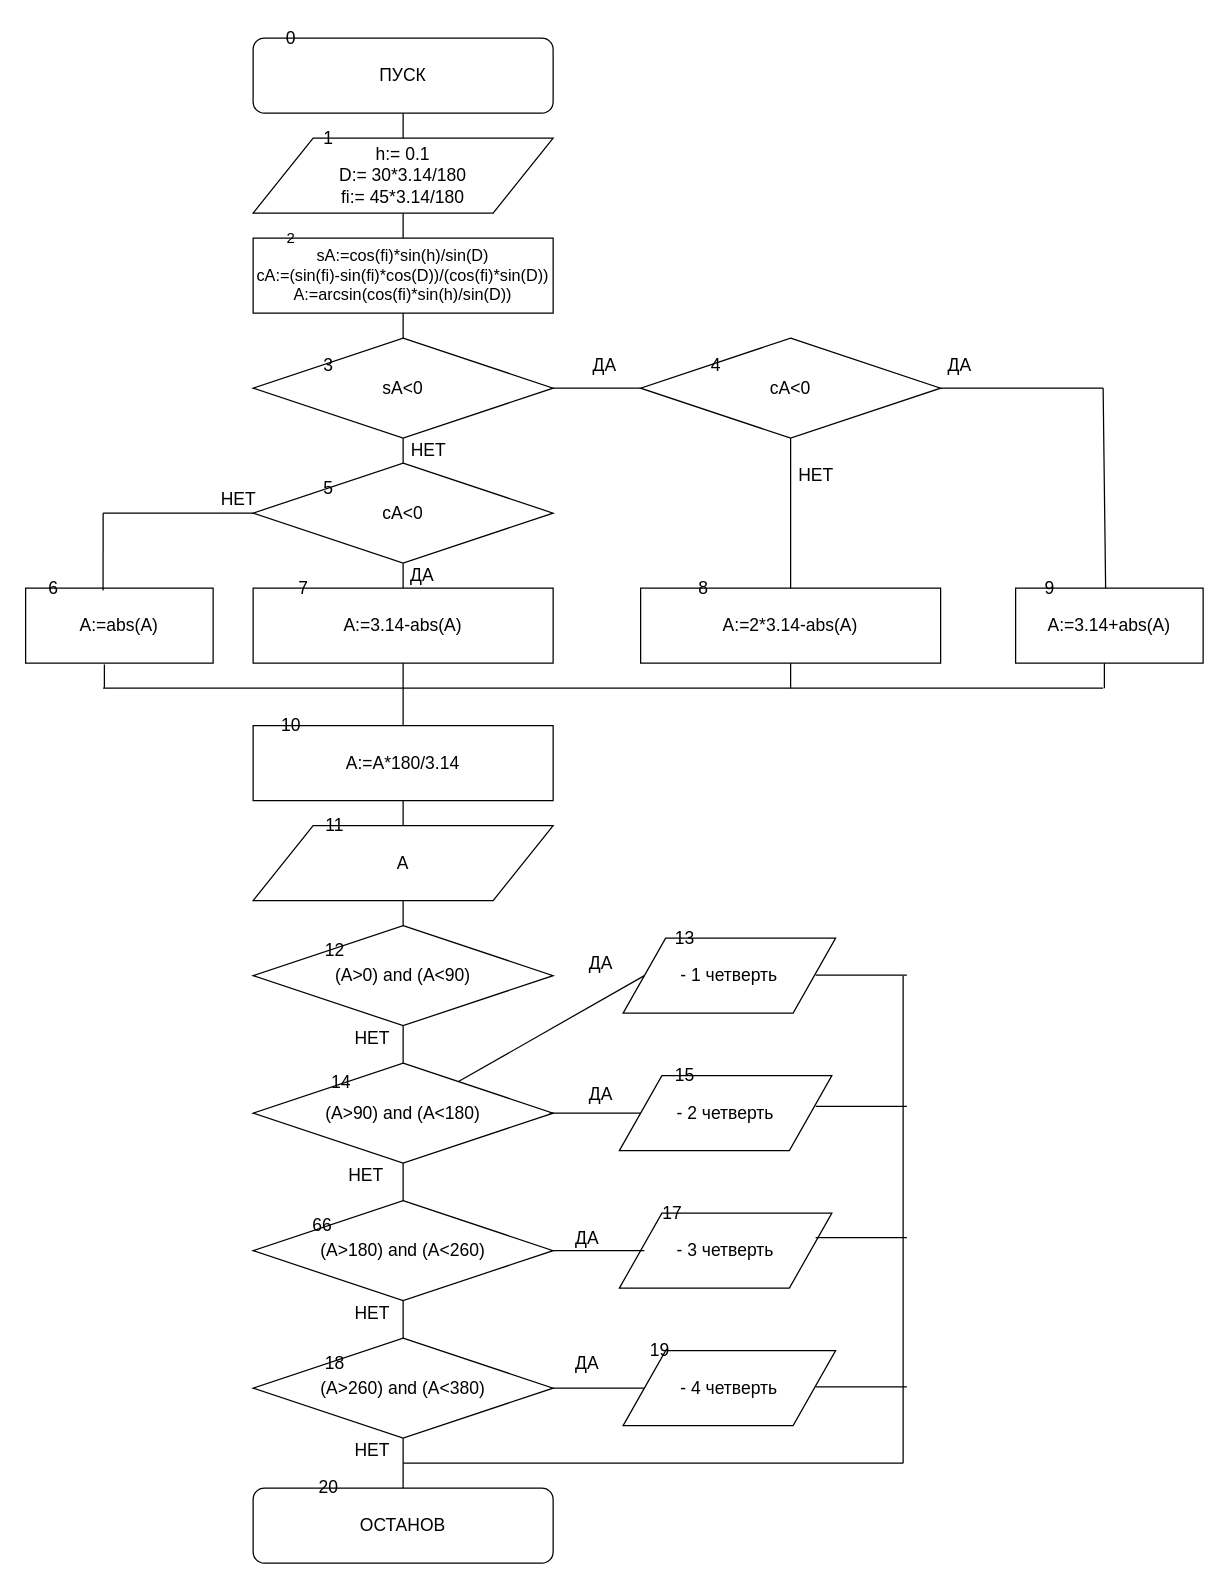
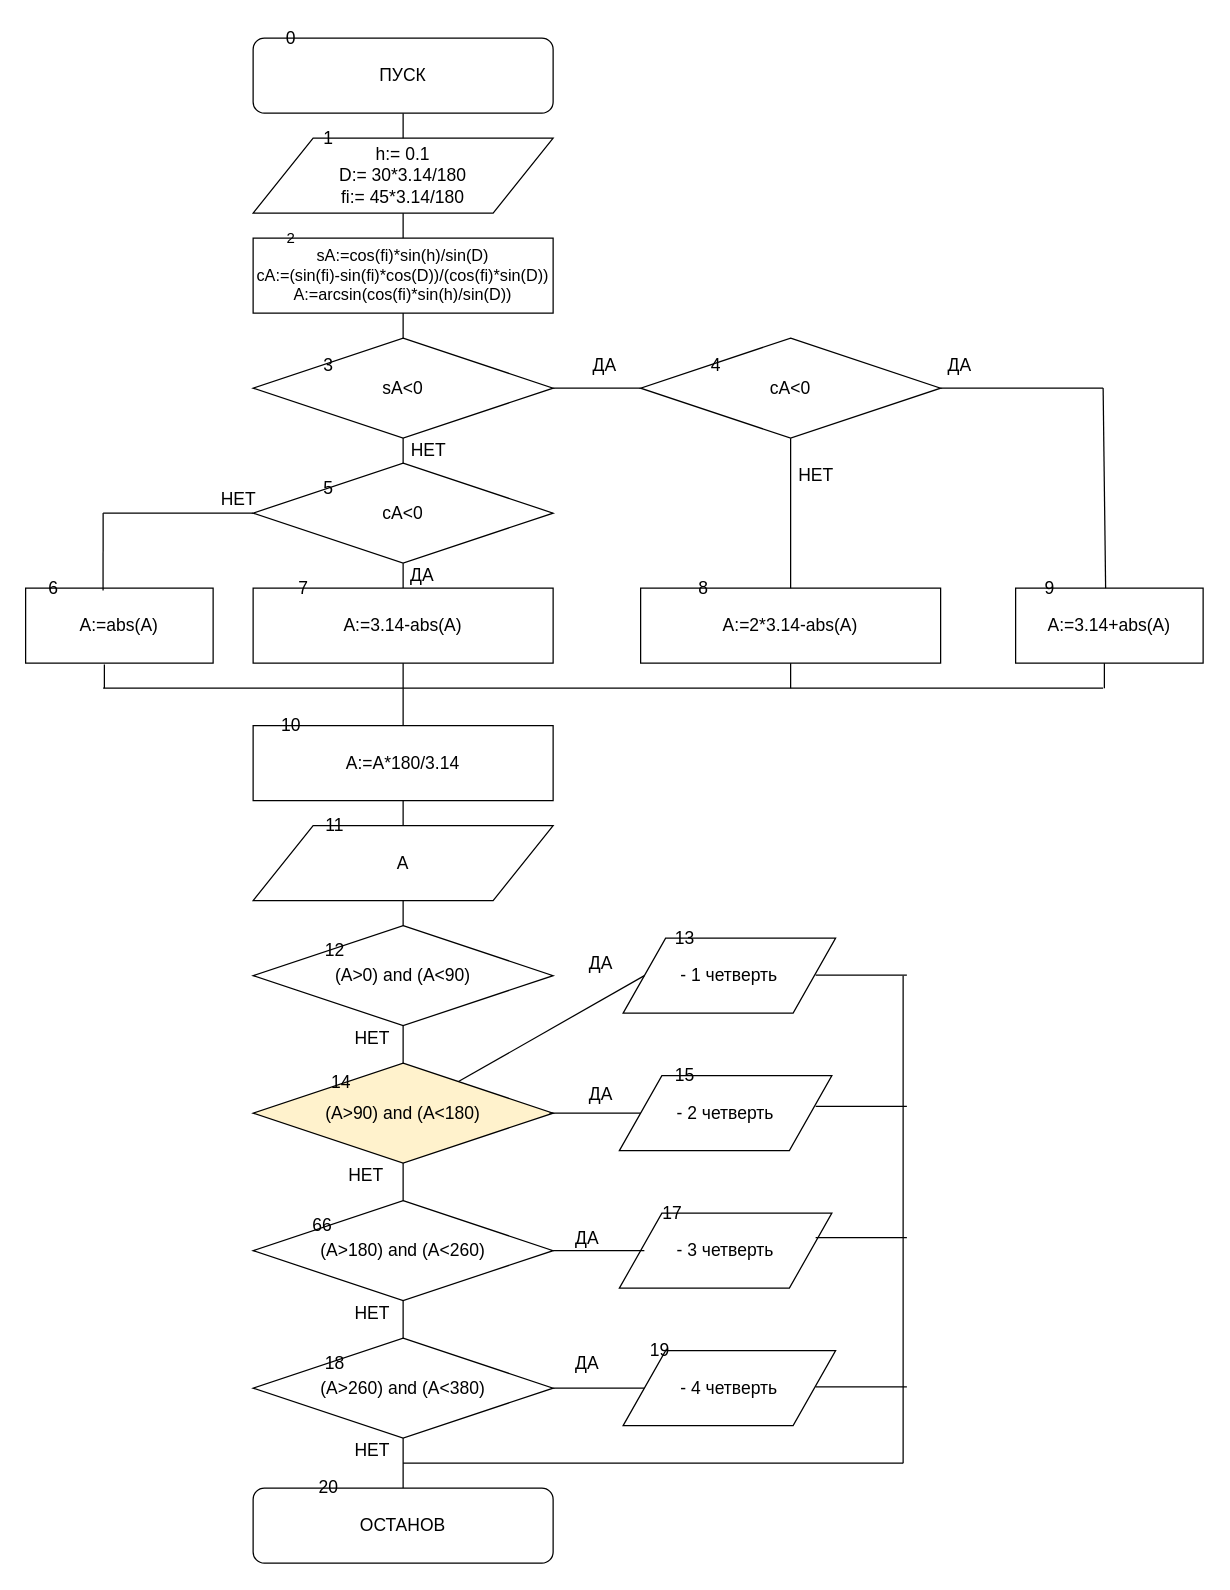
node "(A>90) and (A<180)": fillcolor #ffffff -> #fff2cc
